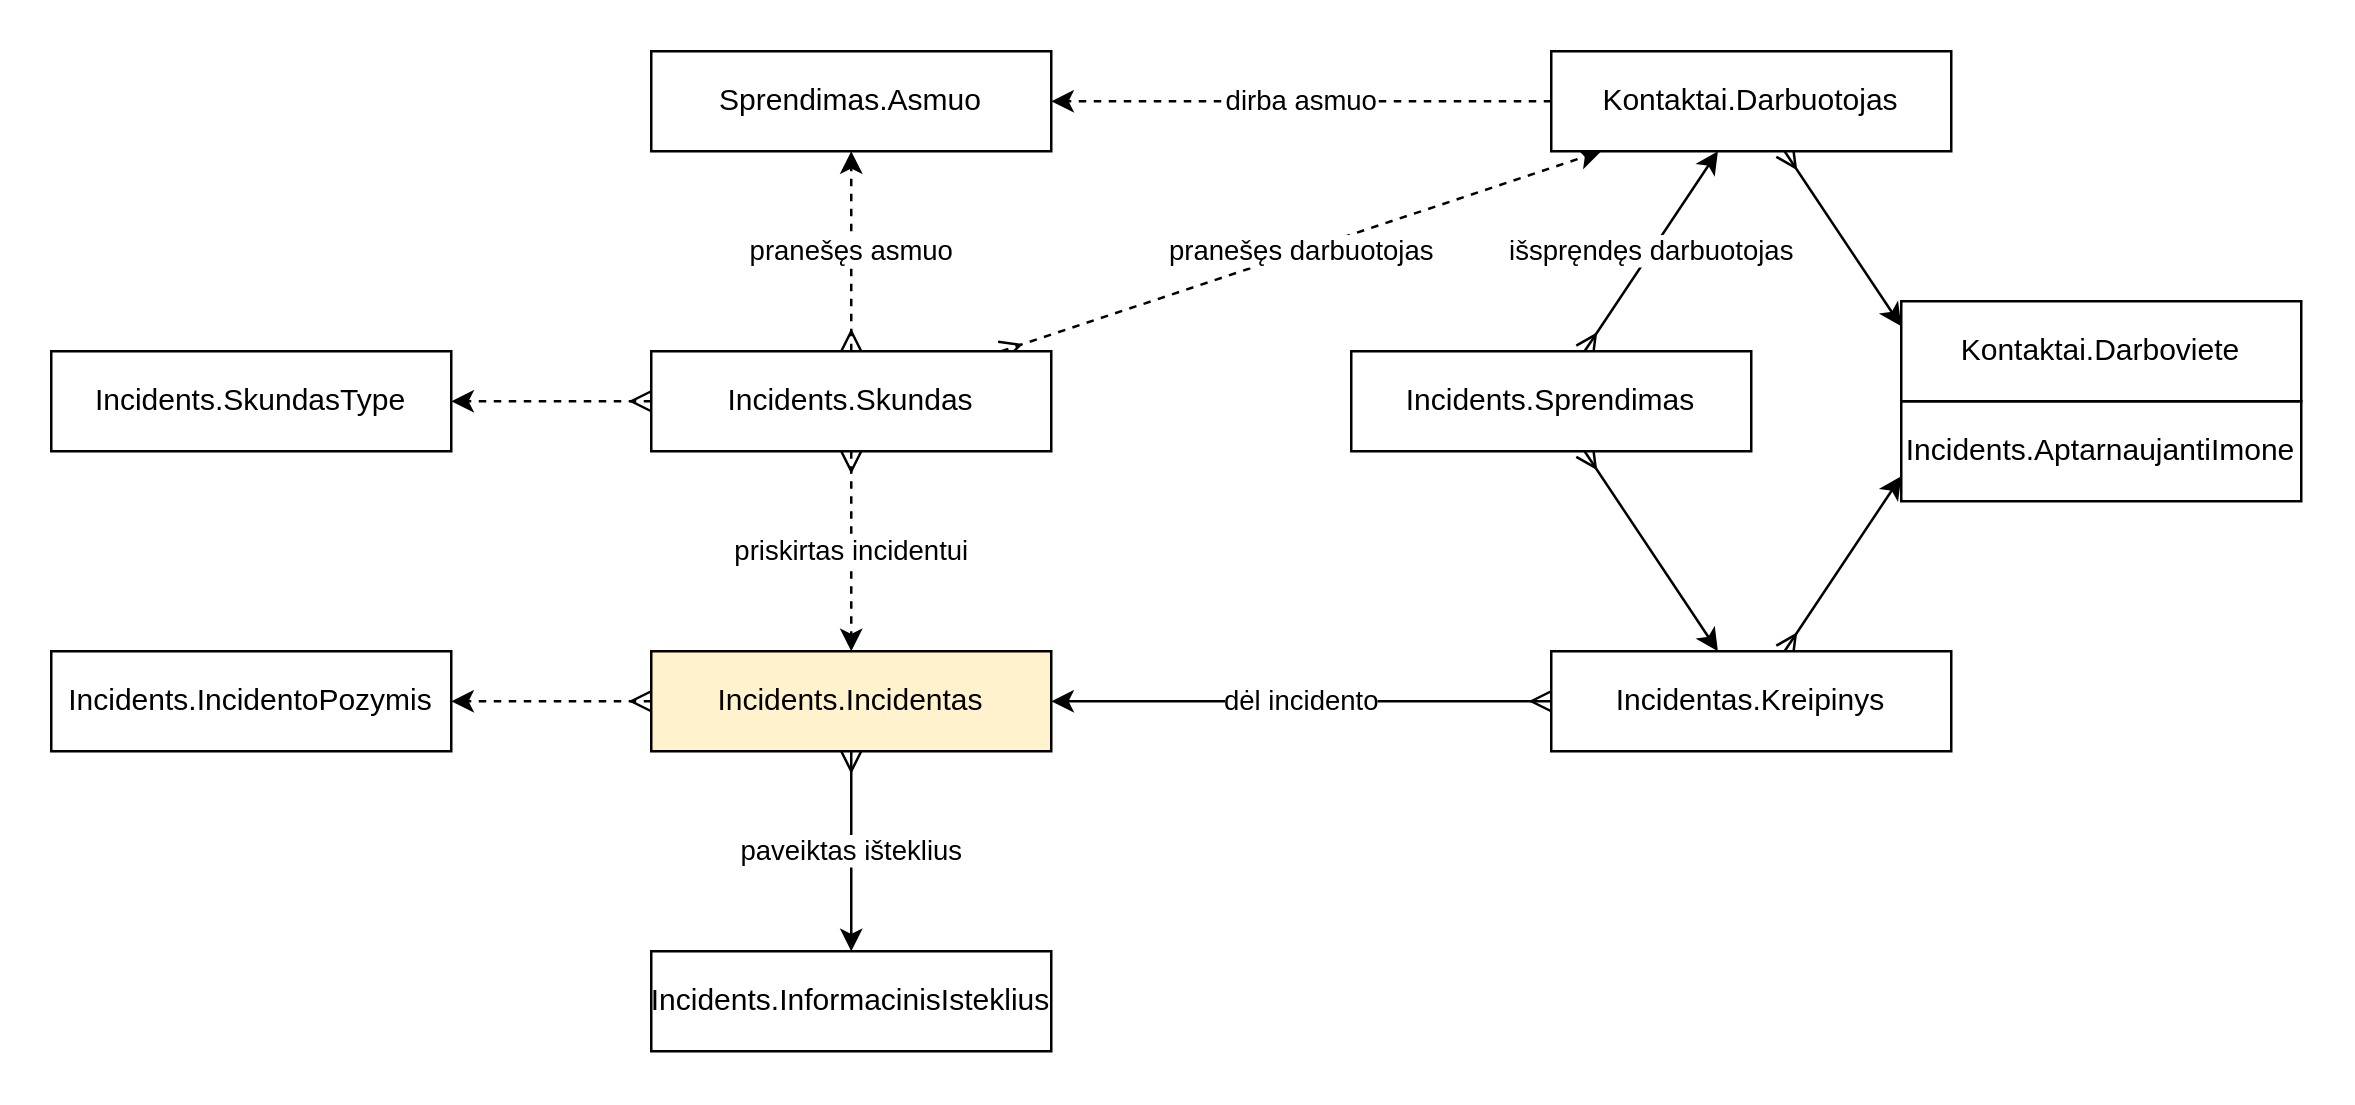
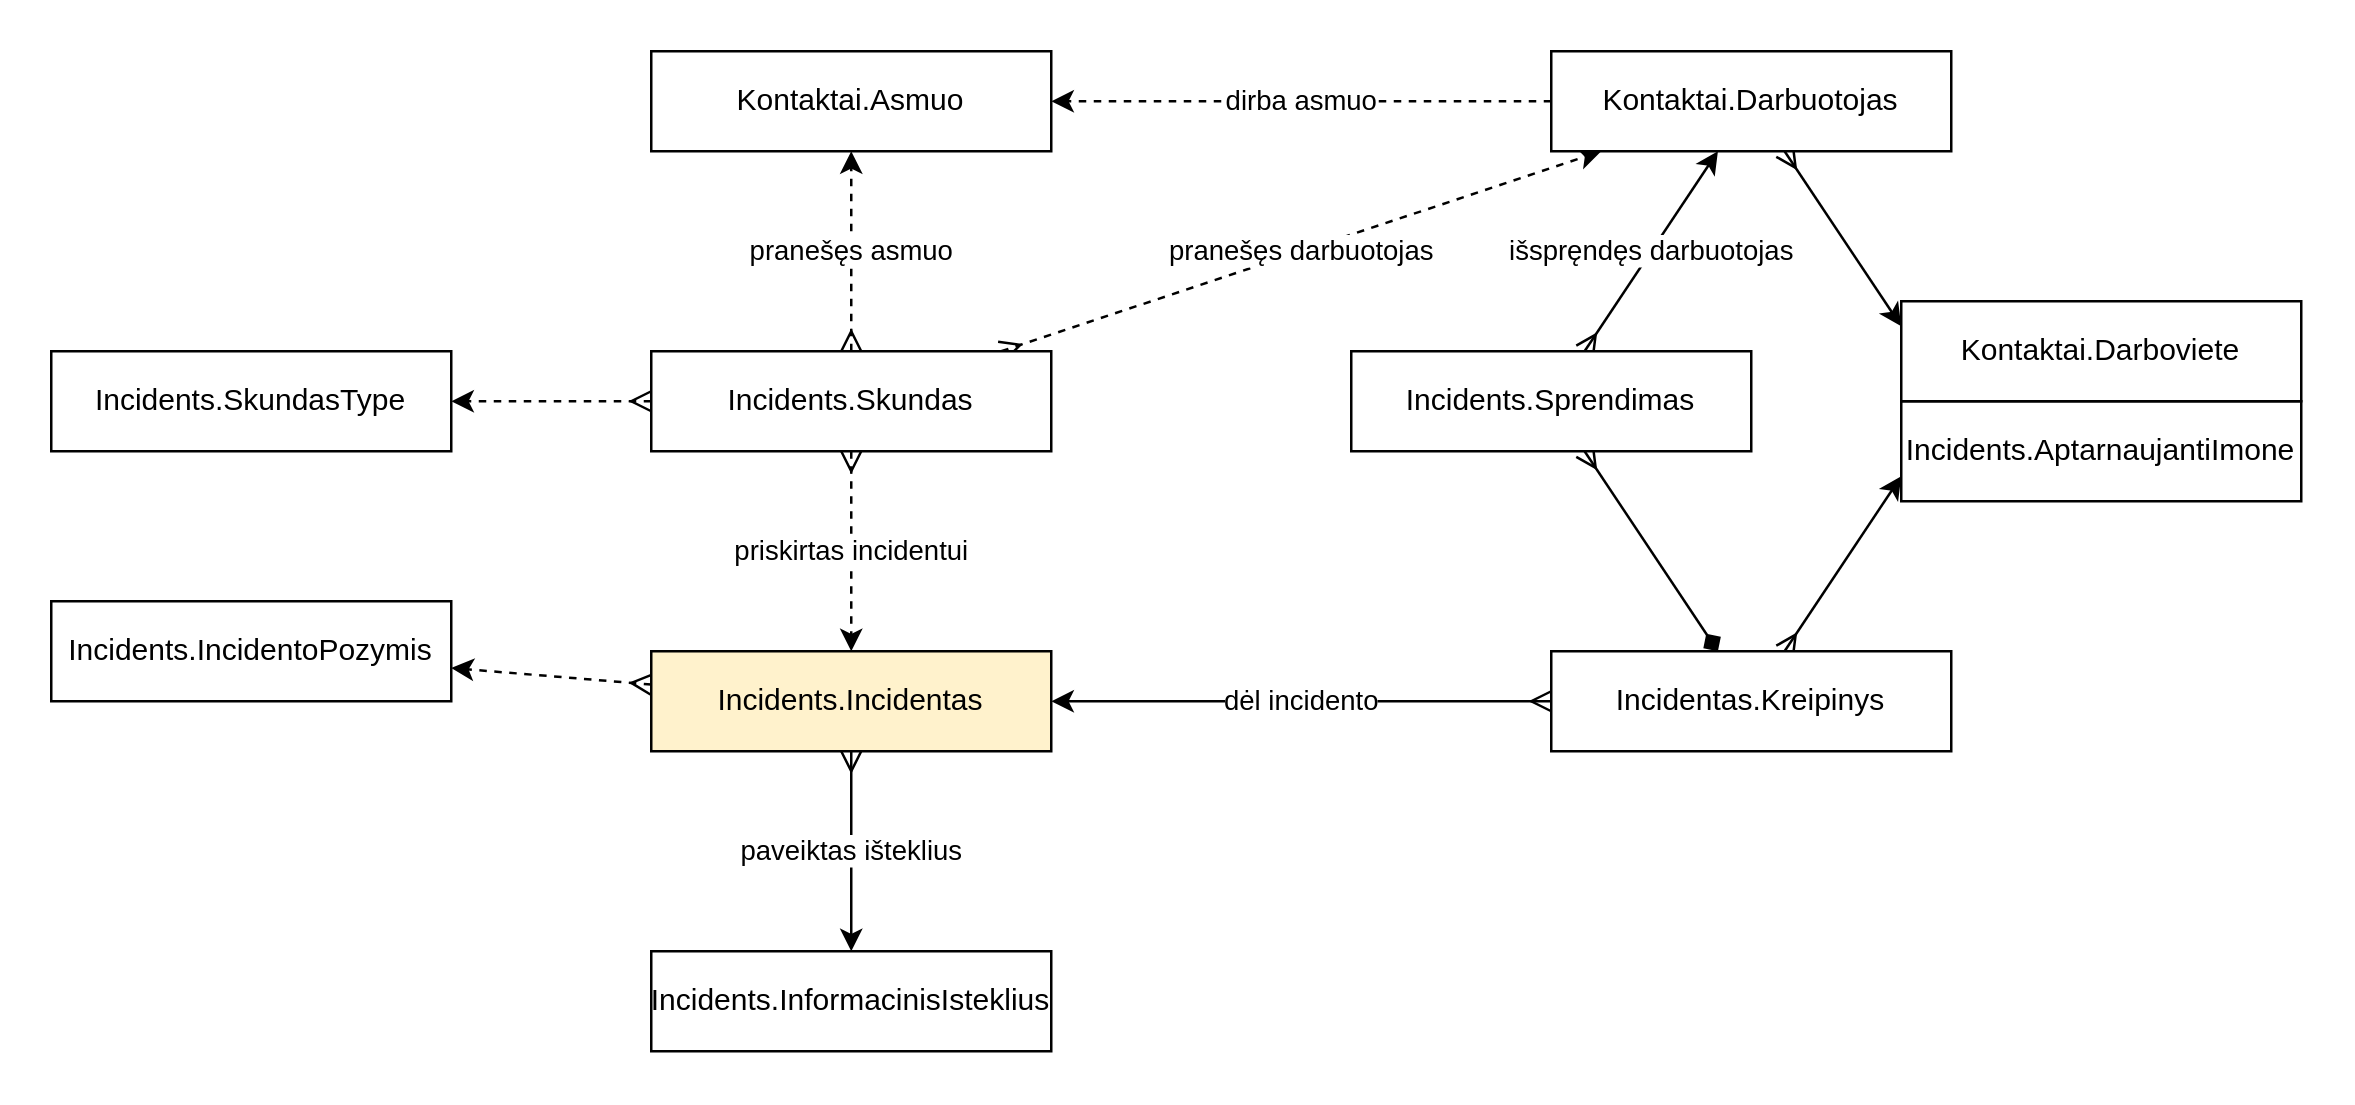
node "Sprendimas.Asmuo": label "Sprendimas.Asmuo" -> "Kontaktai.Asmuo"
edge "Incidents.Sprendimas" -- "Incidentas.Kreipinys": arrowhead classic -> diamond
node "Incidents.IncidentoPozymis": moved (251, 701) -> (251, 651)
